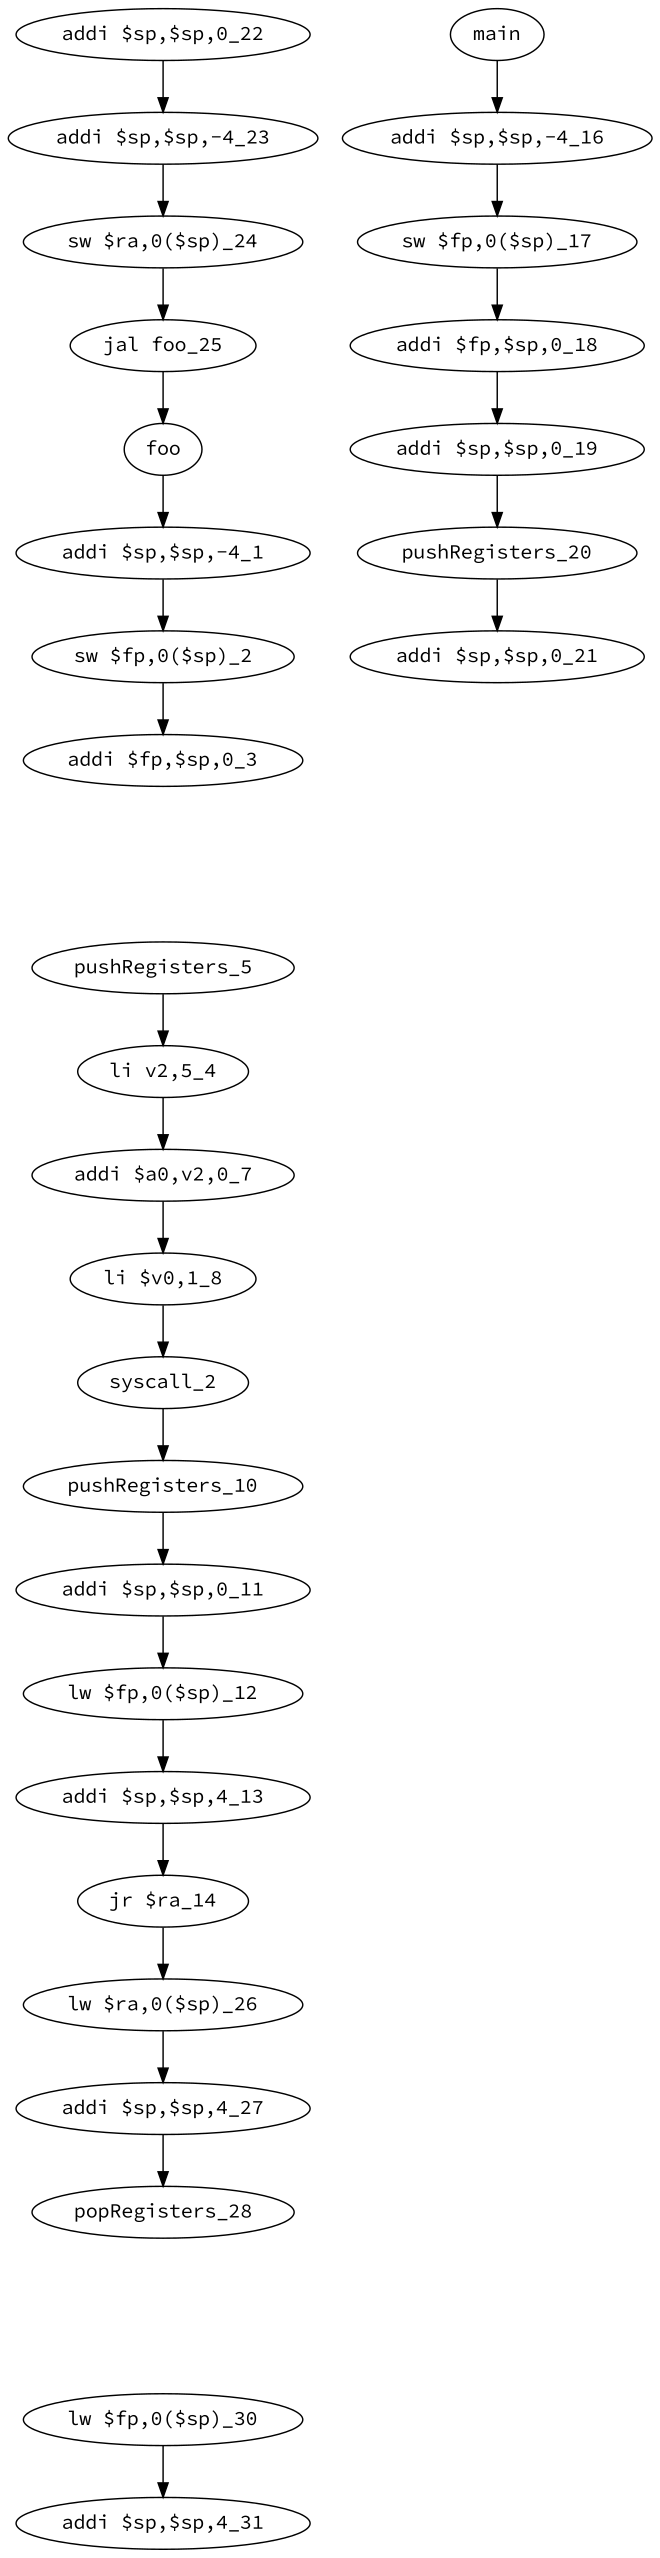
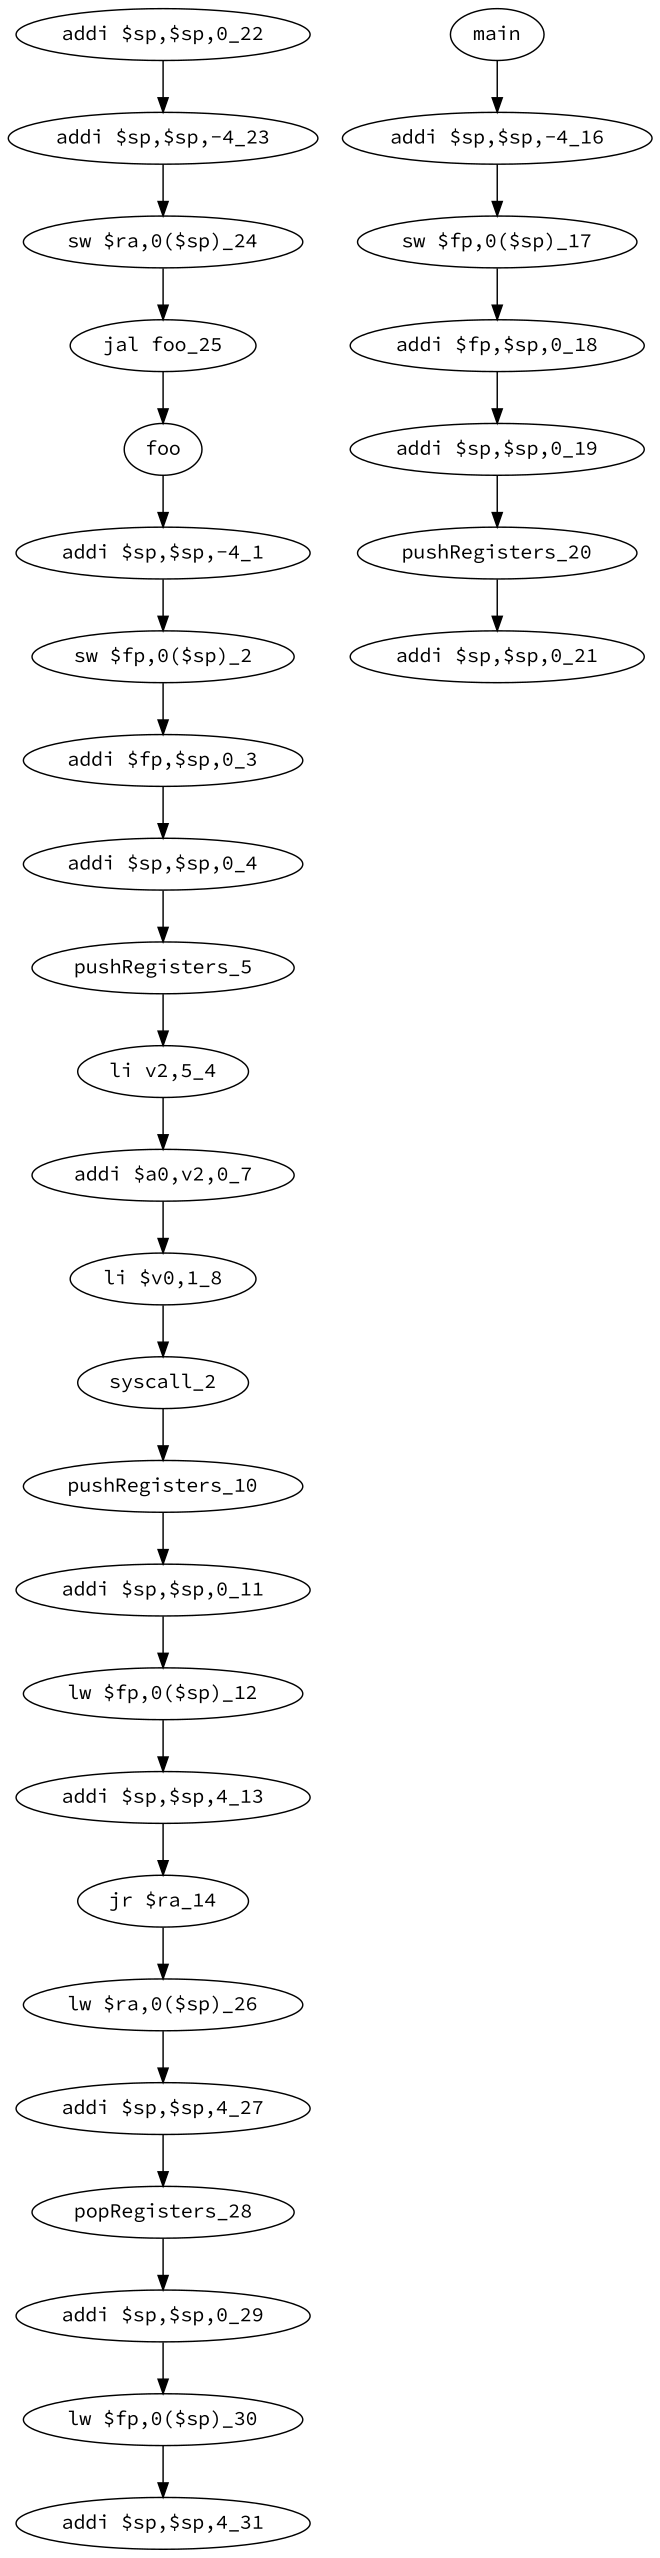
node "addi $sp,$sp,0_4": added
node "addi $sp,$sp,0_29": added
